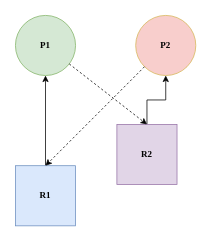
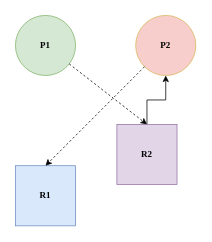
edge "R1" -> "P1": removed
